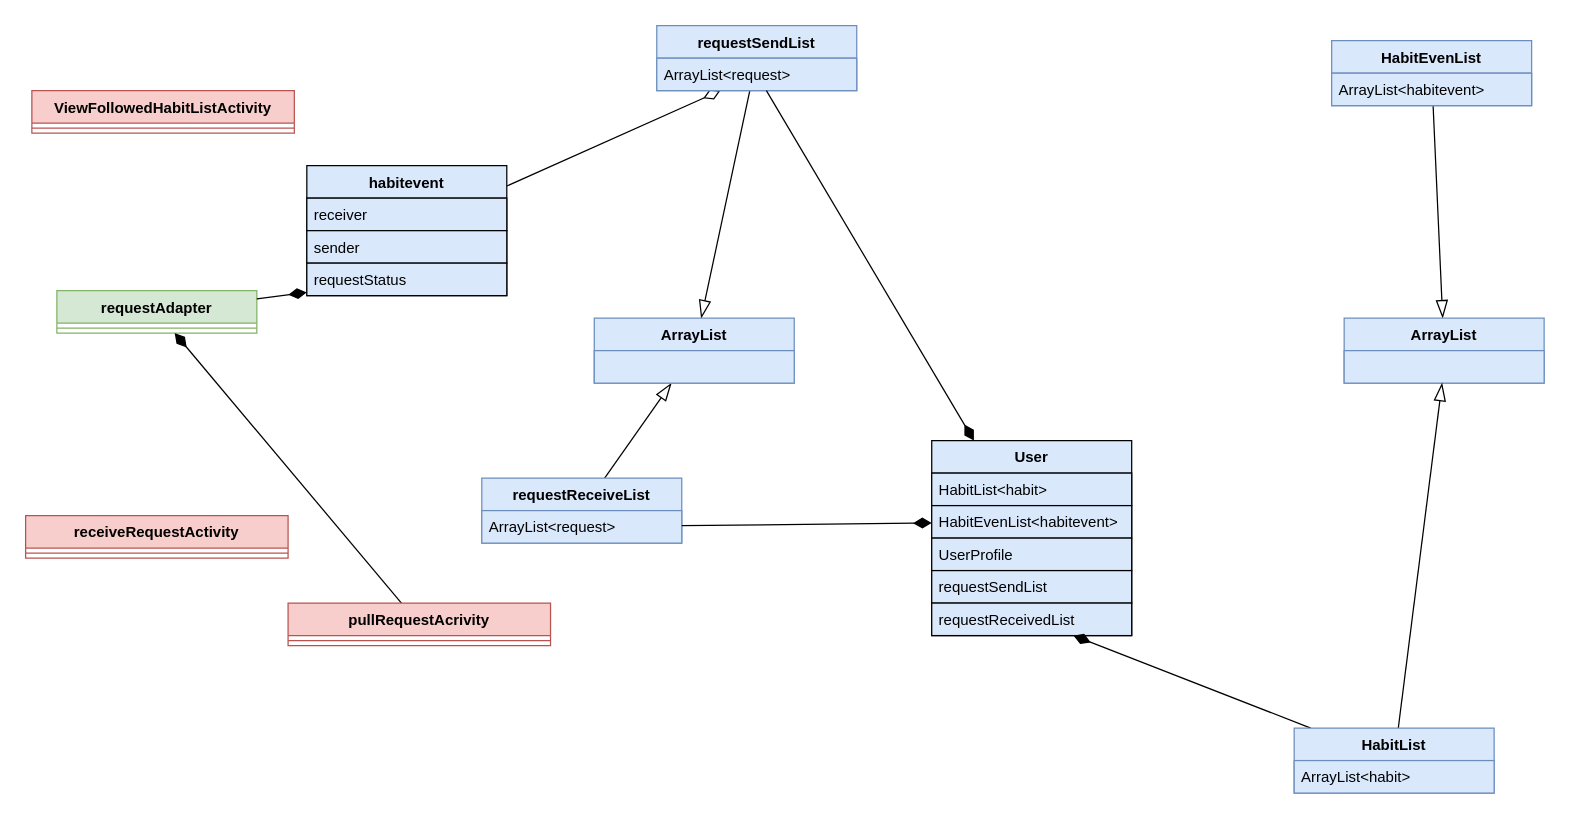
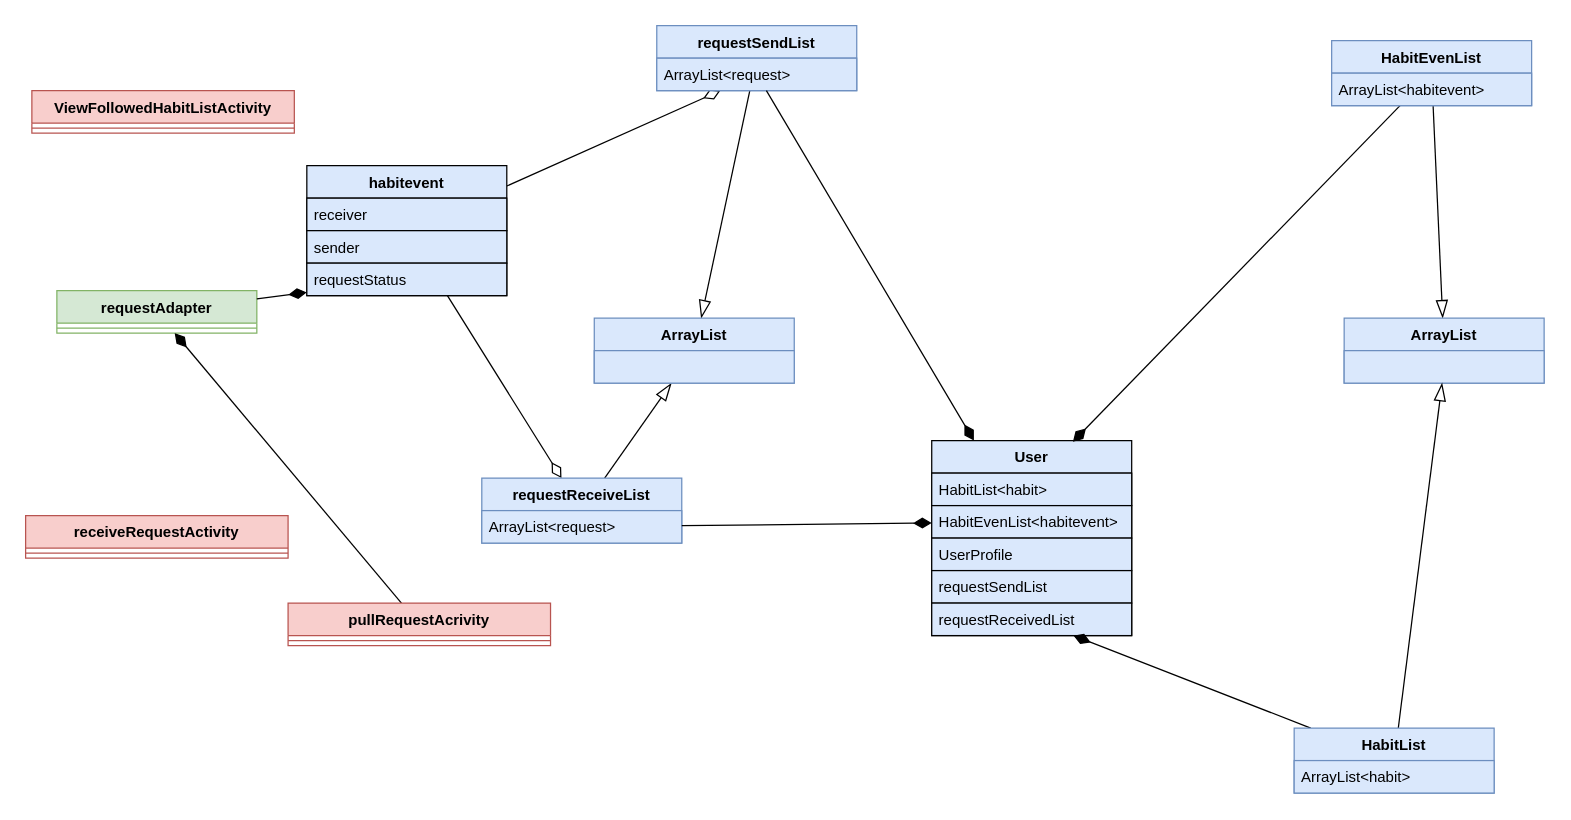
edge "HabitEvenList" -> "User": added
edge "habitevent" -> "requestReceiveList": added
